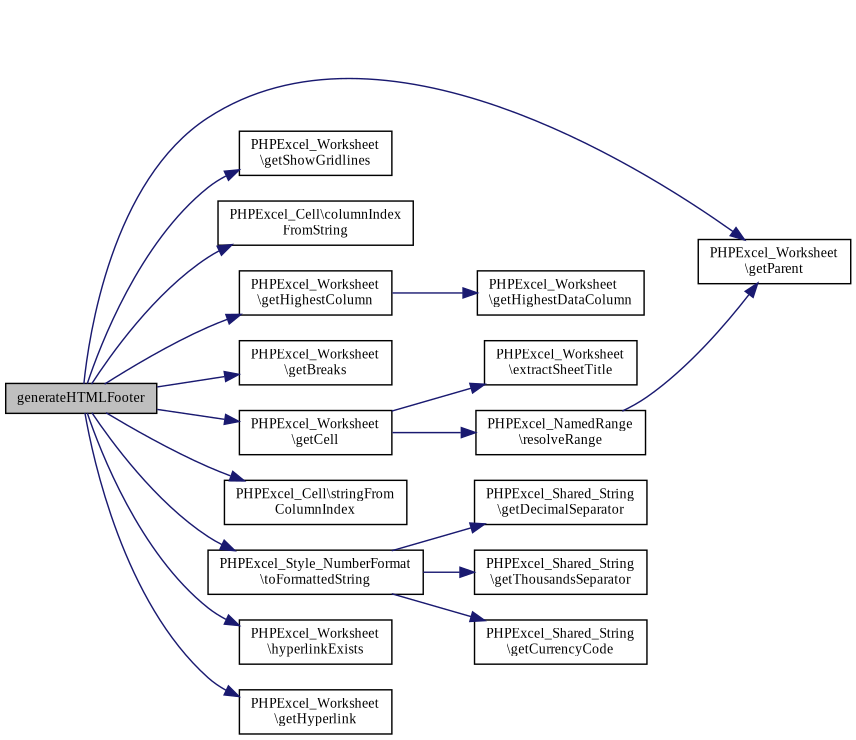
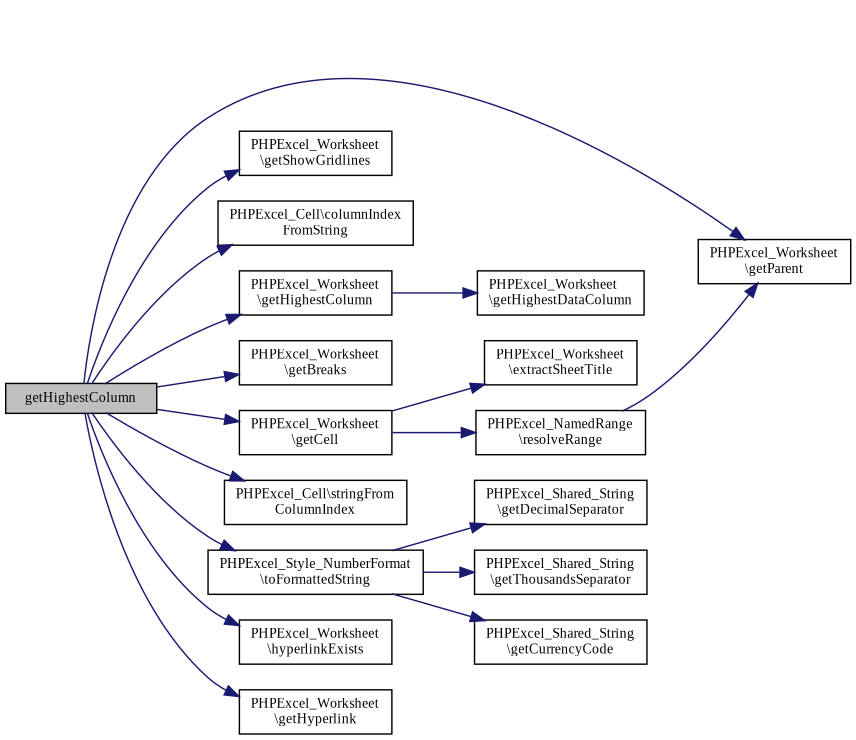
node "generateHTMLFooter": label "generateHTMLFooter" -> "getHighestColumn"
